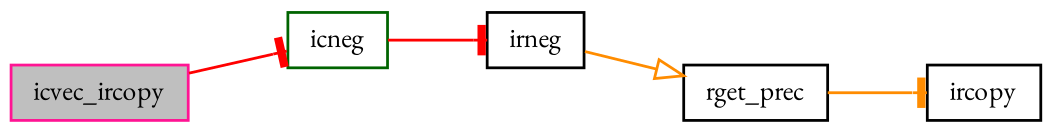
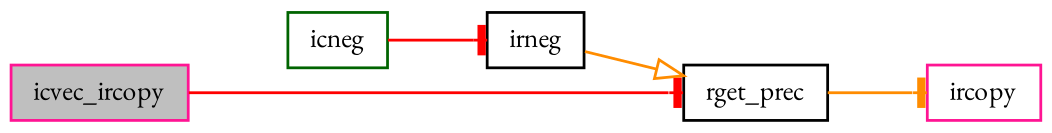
edge "icvec_ircopy" -> "icneg": now "icvec_ircopy" -> "rget_prec"
node "ircopy": color black -> deeppink
